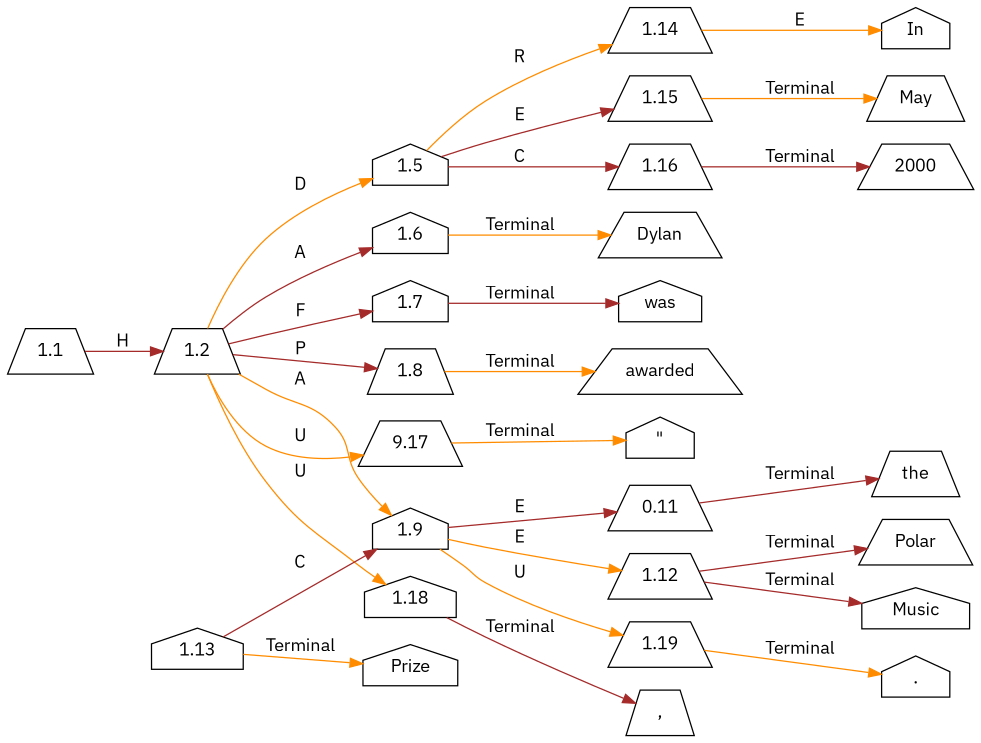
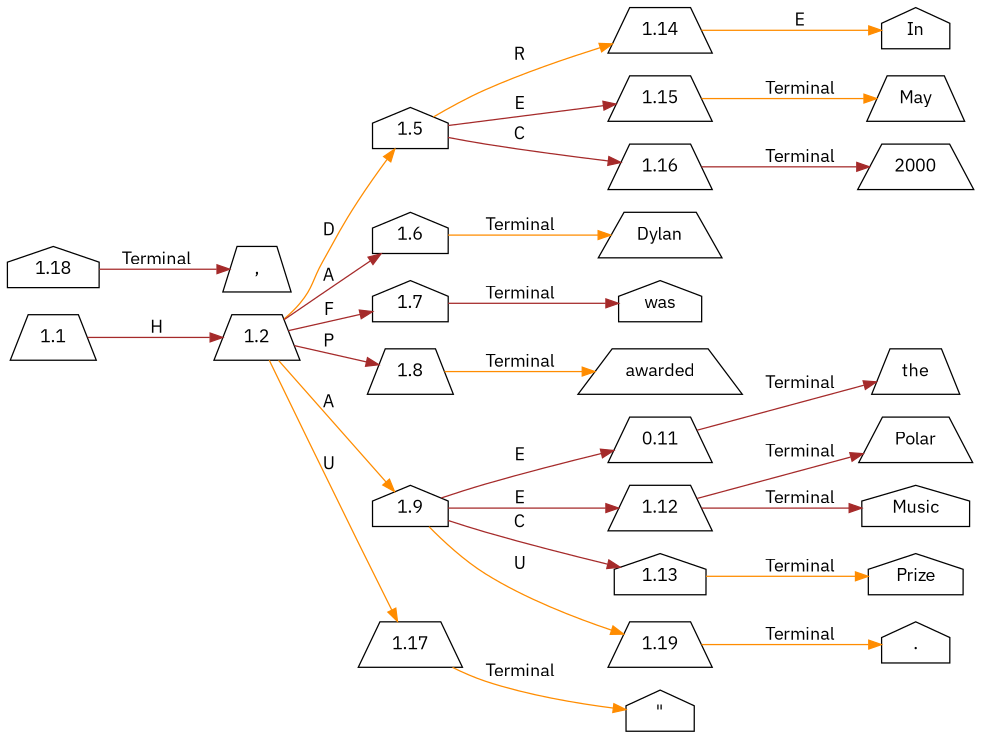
node "9.17": label "9.17" -> "1.17"
edge "1.2" -> "1.18": removed, label "U"
edge "1.9" -> "1.12": color darkorange -> brown
edge "1.13" -> "1.9": reversed
